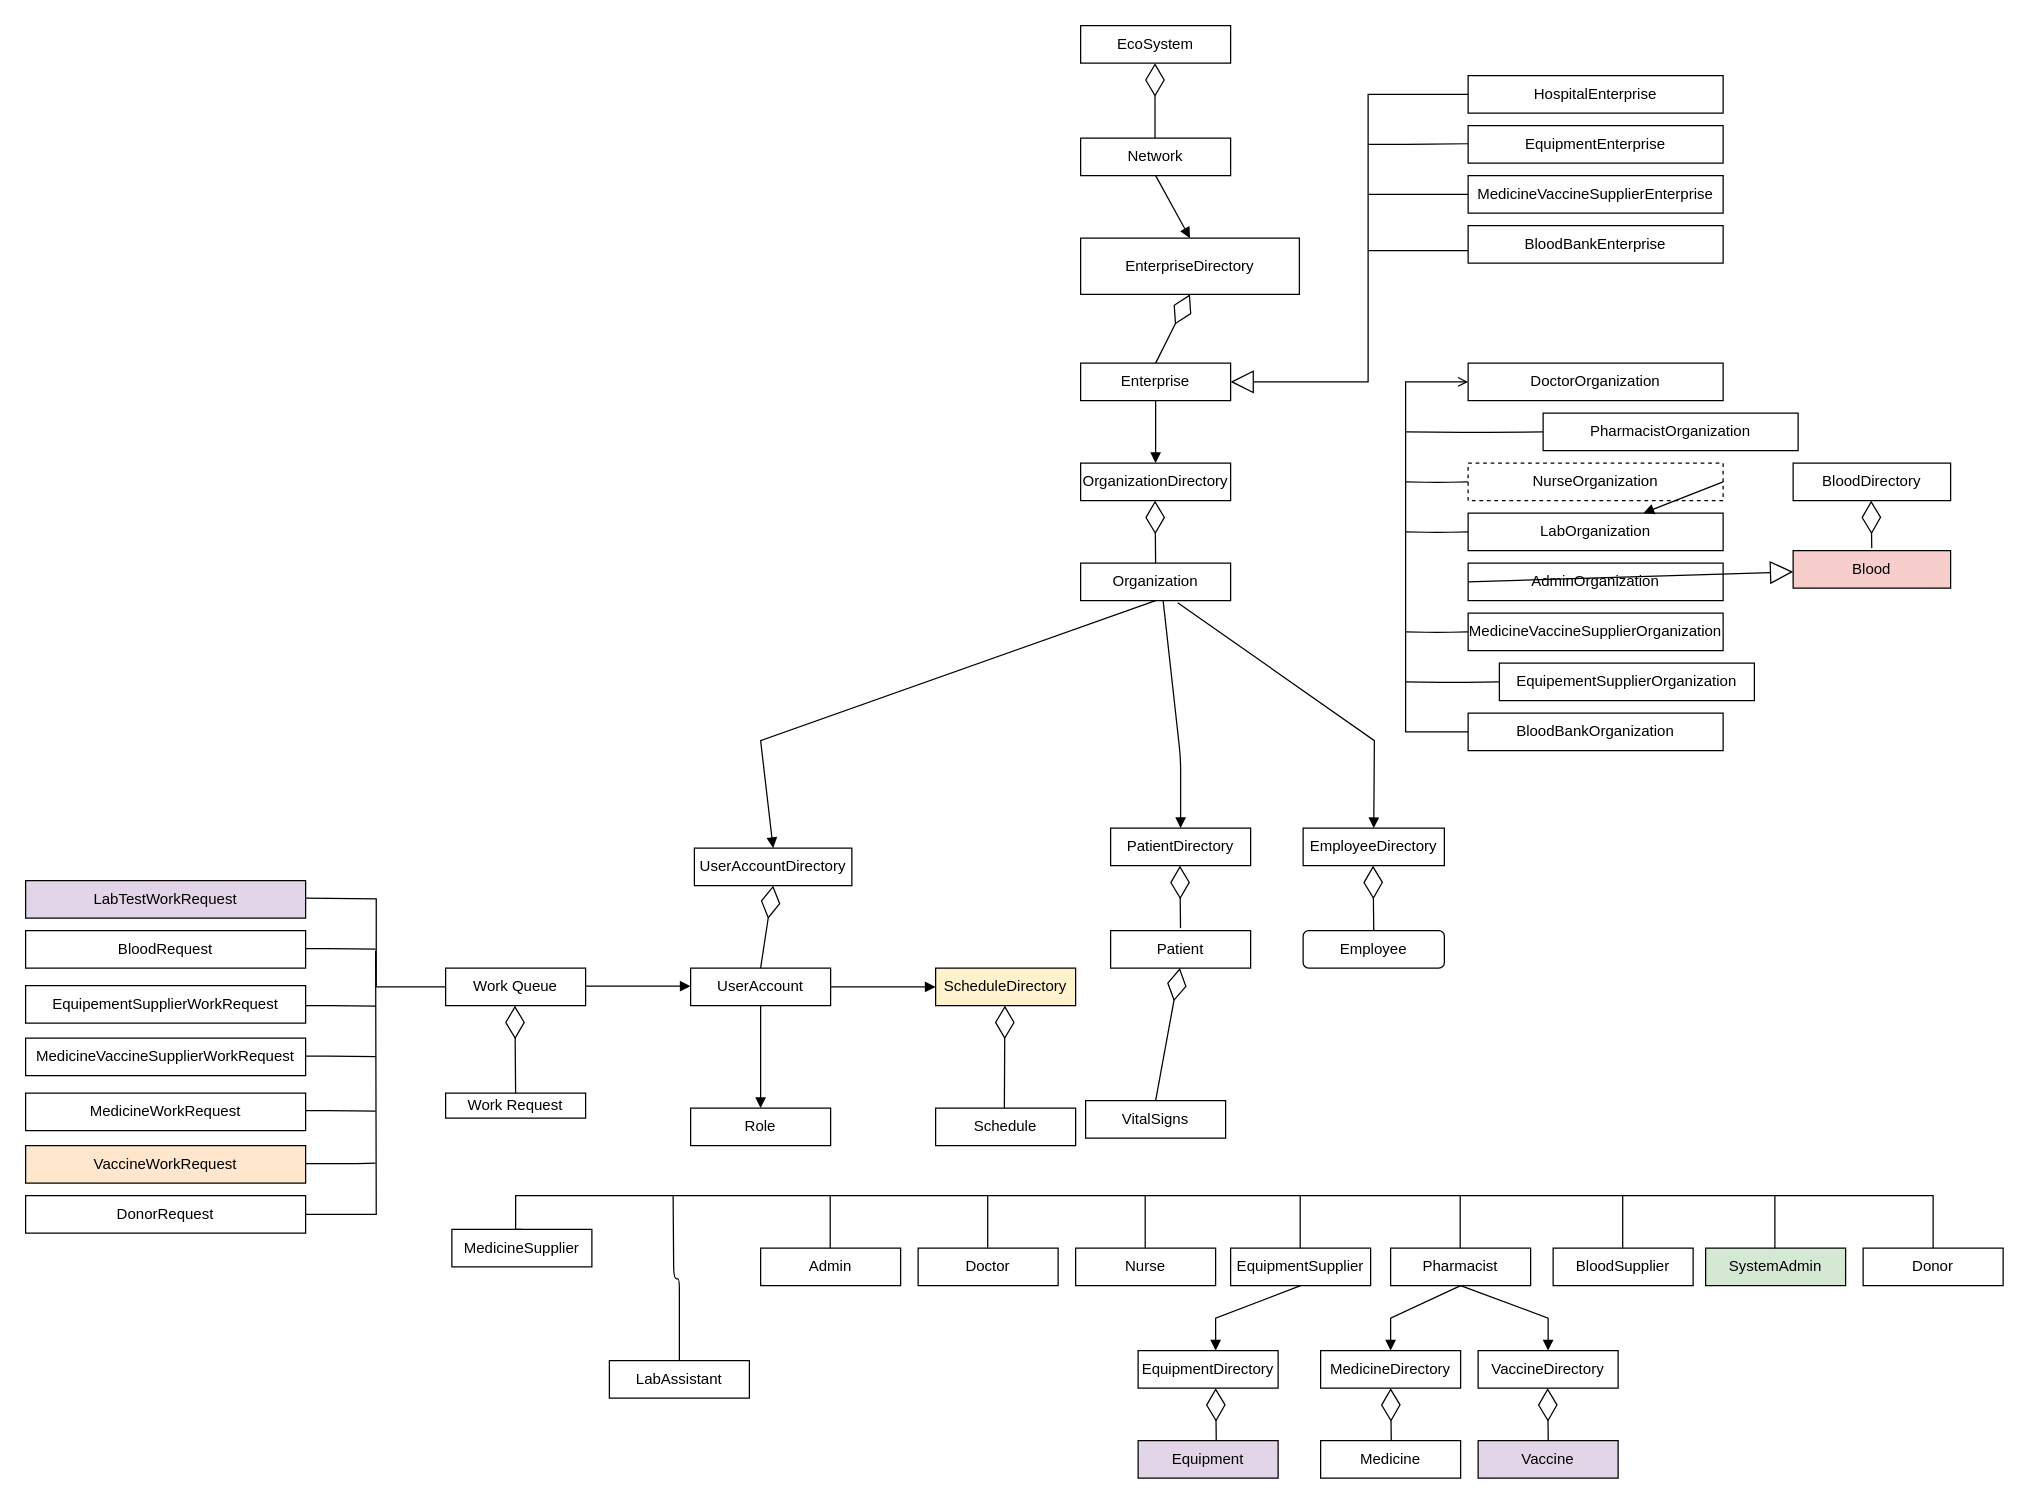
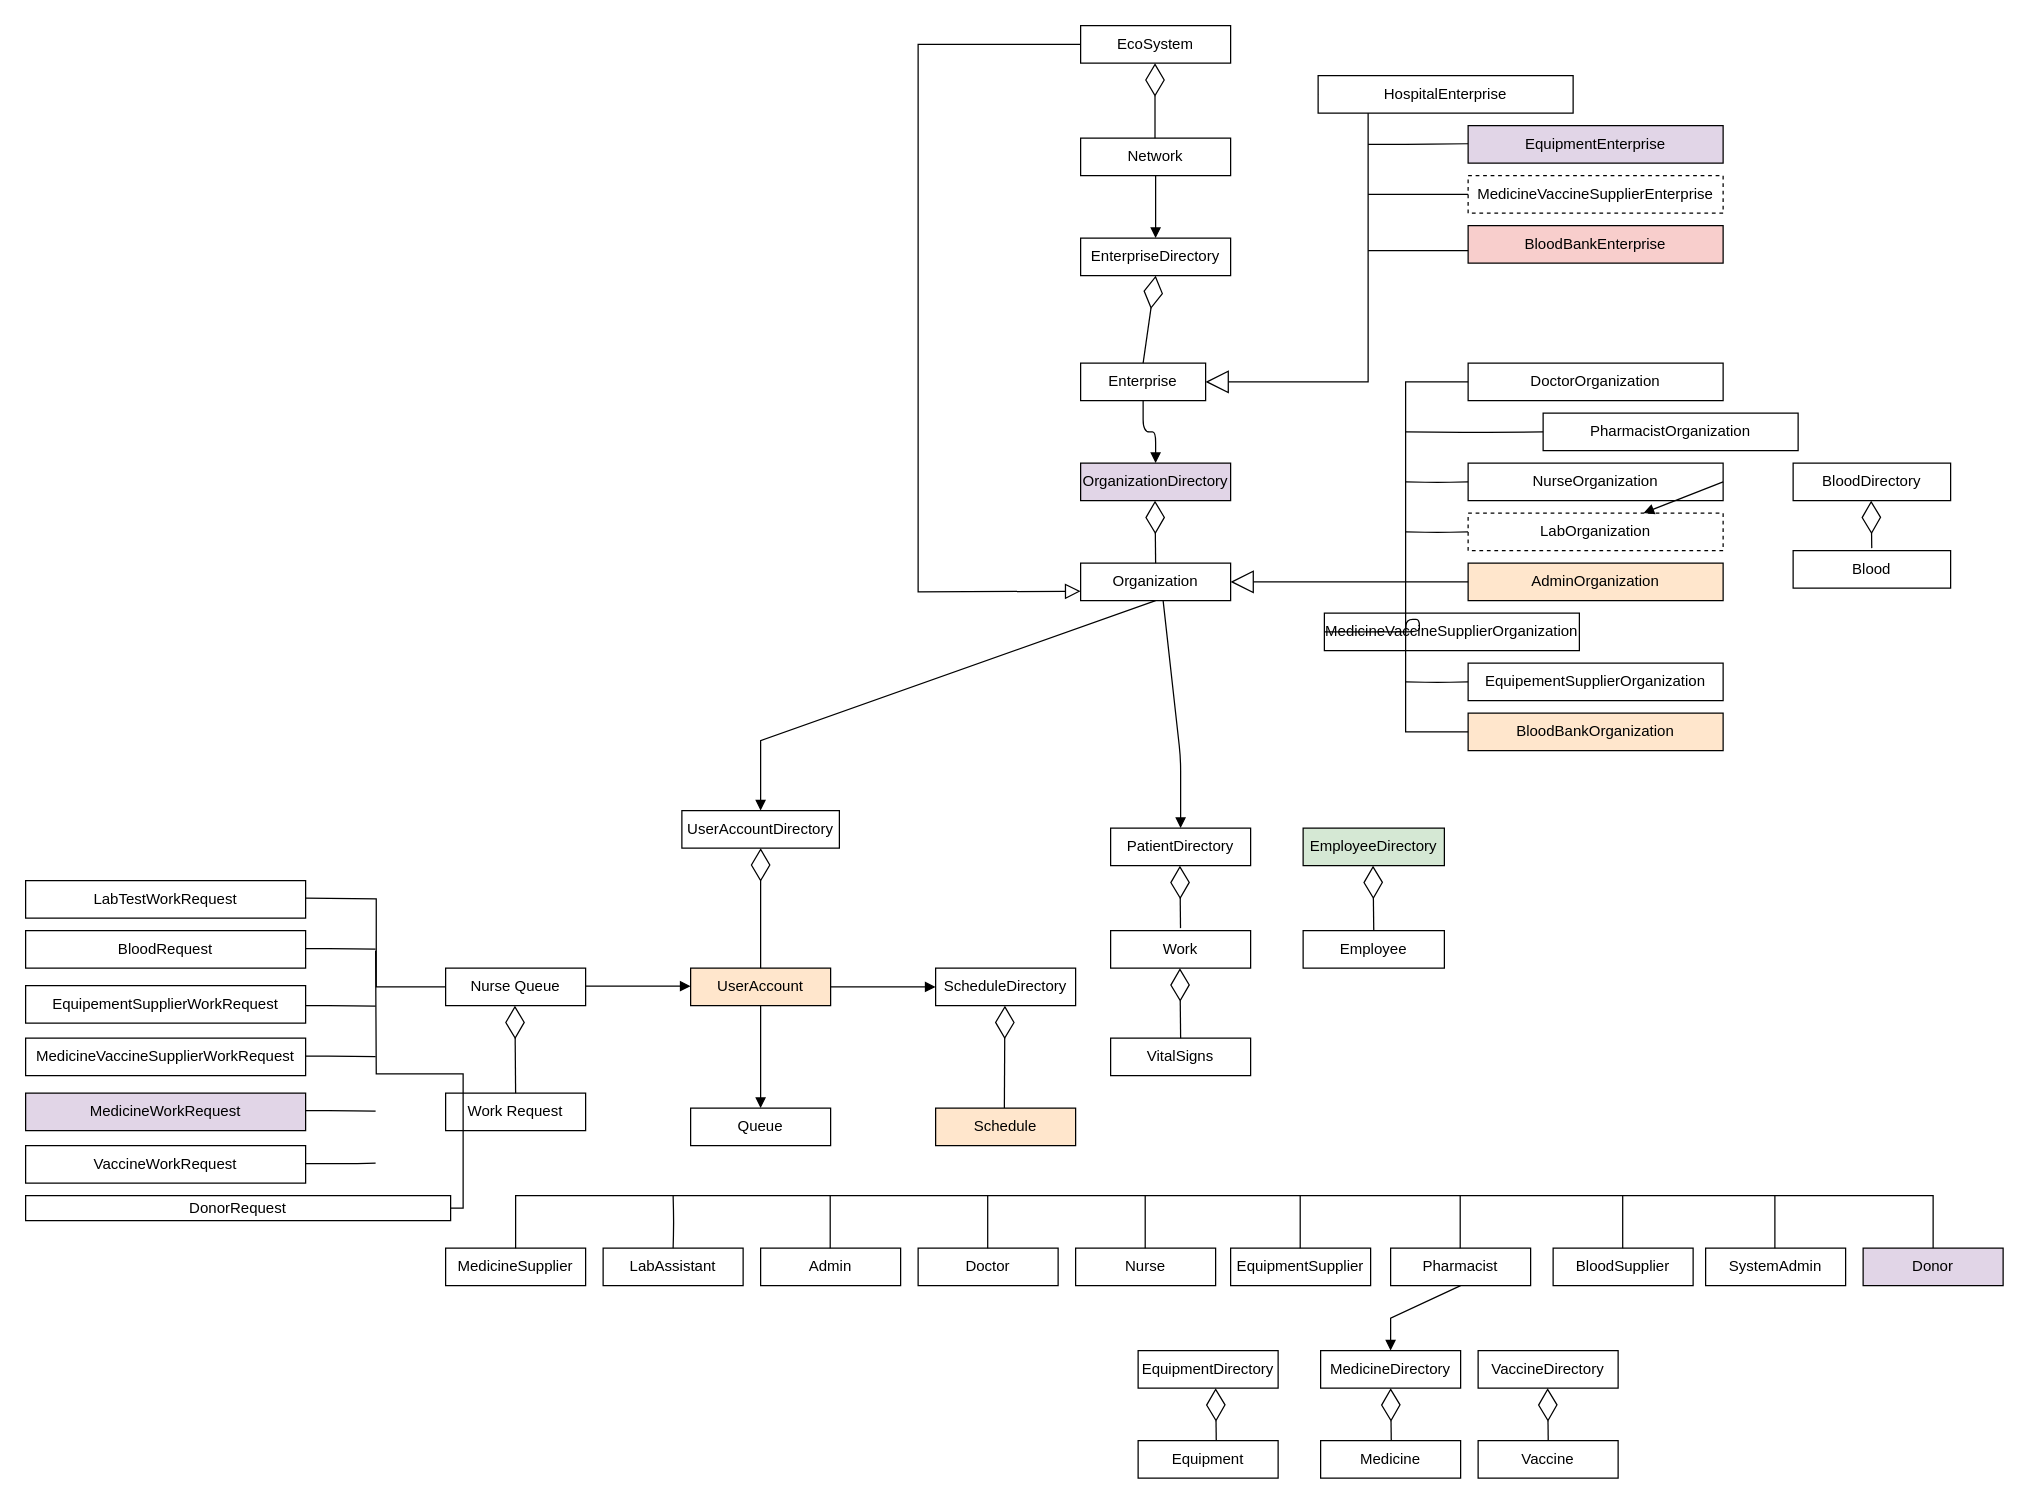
node "HospitalEnterprise": moved (1596, 94) -> (1446, 94)
node "EquipmentEnterprise": fillcolor #ffffff -> #e1d5e7
node "MedicineVaccineSupplierEnterprise": style solid -> dashed
node "BloodBankEnterprise": fillcolor #ffffff -> #f8cecc
node "EnterpriseDirectory": size 219x56 -> 150x38
edge "EcoSystem" -> "Organization": added
node "Enterprise": size 150x38 -> 125x38
edge "BloodBankOrganization" -> "DoctorOrganization": arrowhead open -> none
node "OrganizationDirectory": fillcolor #ffffff -> #e1d5e7
node "NurseOrganization": style dashed -> solid
node "LabOrganization": style solid -> dashed
node "Blood": fillcolor #f8cecc -> #ffffff
edge "AdminOrganization" -> "Blood": now "AdminOrganization" -> "Organization"
node "AdminOrganization": fillcolor #ffffff -> #ffe6cc
node "MedicineVaccineSupplierOrganization": moved (1596, 632) -> (1452, 632)
node "EquipementSupplierOrganization": moved (1627, 682) -> (1596, 682)
edge "Organization" -> "EmployeeDirectory": removed
node "BloodBankOrganization": fillcolor #ffffff -> #ffe6cc
node "EmployeeDirectory": fillcolor #ffffff -> #d5e8d4
node "UserAccountDirectory": moved (773, 867) -> (761, 829)
node "LabTestWorkRequest": fillcolor #e1d5e7 -> #ffffff
node "Patient": label "Patient" -> "Work"
node "Employee": shape rounded rectangle -> rectangle
node "Work Queue": label "Work Queue" -> "Nurse Queue"
node "UserAccount": fillcolor #ffffff -> #ffe6cc
node "ScheduleDirectory": fillcolor #fff2cc -> #ffffff
node "Work Request": size 140x25 -> 140x38
node "MedicineWorkRequest": fillcolor #ffffff -> #e1d5e7
node "VitalSigns": moved (1156, 1119) -> (1181, 1057)
node "Role": label "Role" -> "Queue"
node "Schedule": fillcolor #ffffff -> #ffe6cc
node "VaccineWorkRequest": fillcolor #ffe6cc -> #ffffff
node "DonorRequest": size 280x38 -> 425x25
node "MedicineSupplier": moved (522, 1248) -> (516, 1267)
node "SystemAdmin": fillcolor #d5e8d4 -> #ffffff
node "Donor": fillcolor #ffffff -> #e1d5e7
edge "EquipmentSupplier" -> "EquipmentDirectory": removed
edge "Pharmacist" -> "VaccineDirectory": removed
node "LabAssistant": moved (679, 1379) -> (673, 1267)
node "Equipment": fillcolor #e1d5e7 -> #ffffff
node "Vaccine": fillcolor #e1d5e7 -> #ffffff
